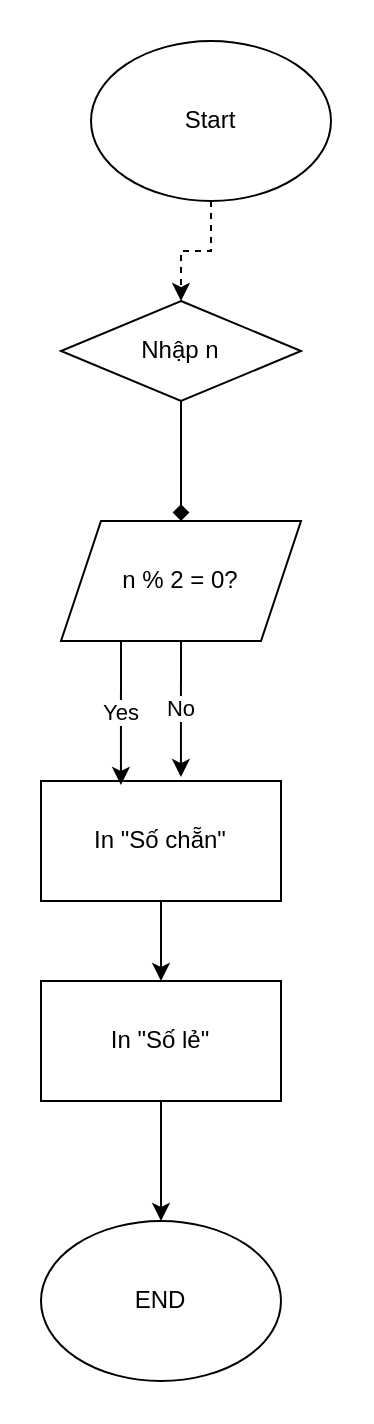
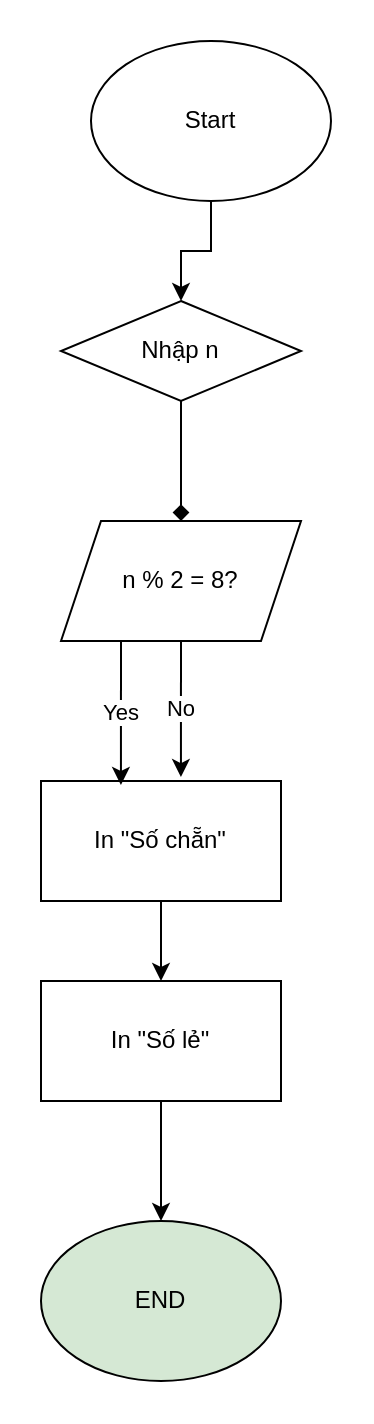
edge "Start" -> "Nhập n": style dashed -> solid
node "n % 2 = 0?": label "n % 2 = 0?" -> "n % 2 = 8?"
node "END": fillcolor #ffffff -> #d5e8d4
